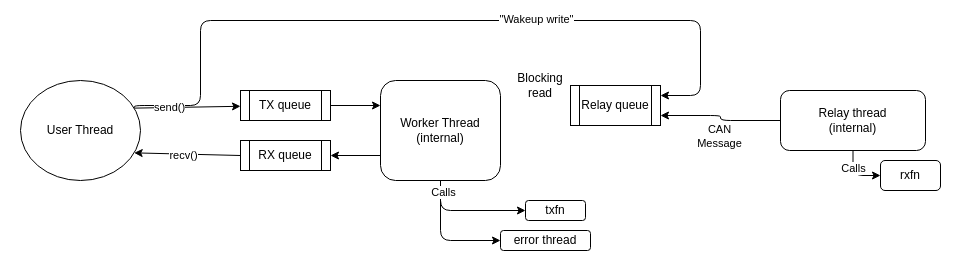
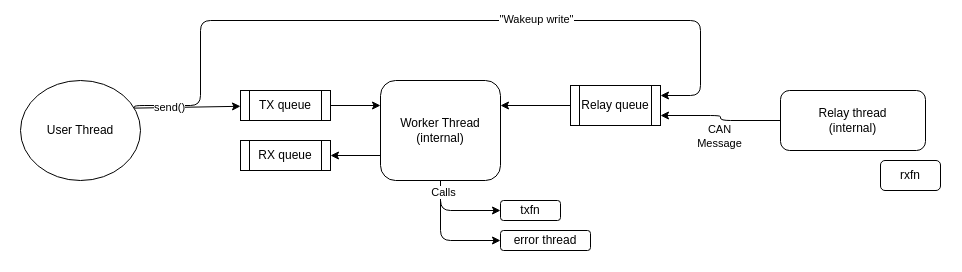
node "Blocking read": removed
edge "Relay queue" -> "Worker Thread (internal)": added
edge "RX queue" -> "User Thread": removed, label "recv()"
edge "Relay thread (internal)" -> "rxfn": removed, label "Calls"
node "txfn": moved (556, 211) -> (531, 211)
